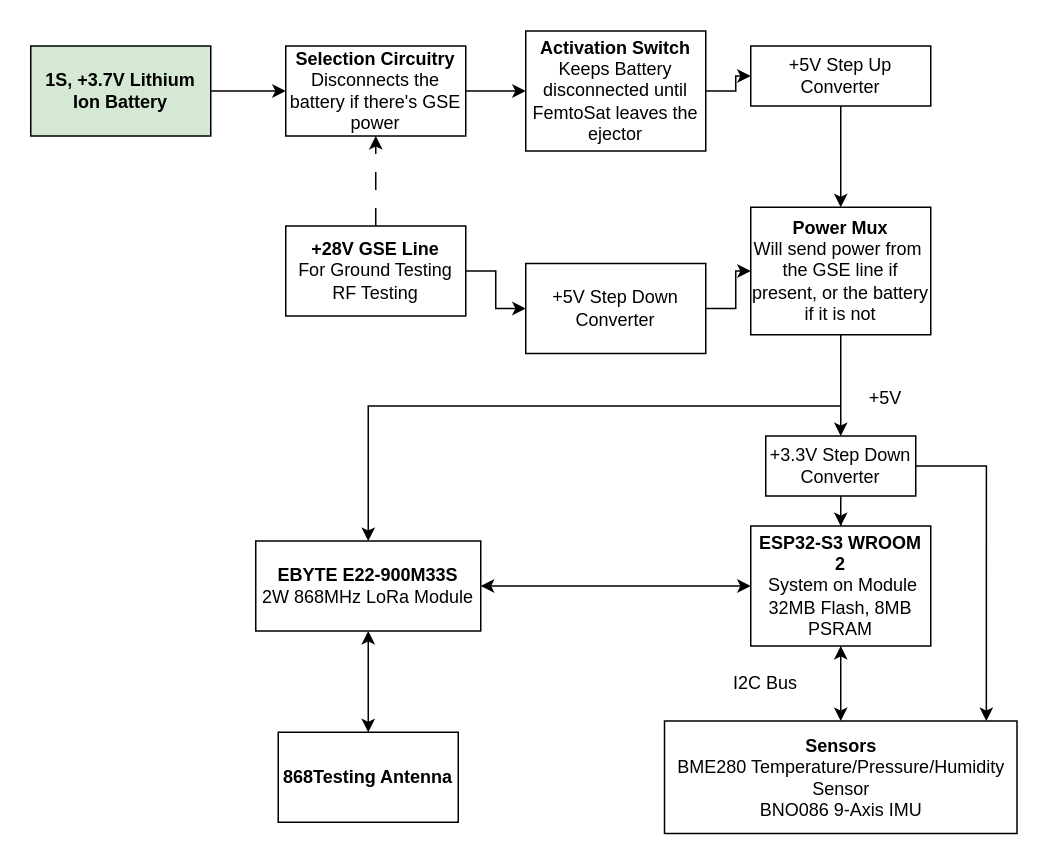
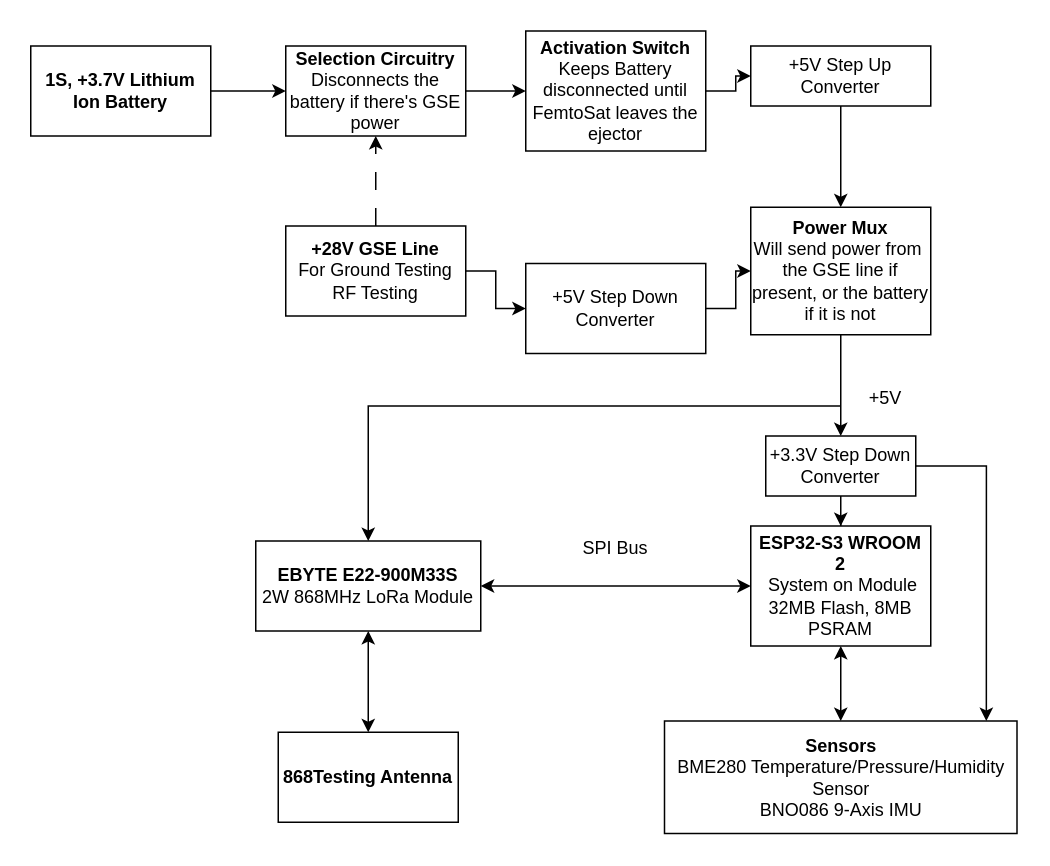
node "1S, +3.7V Lithium Ion Battery": fillcolor #d5e8d4 -> #ffffff
node "SPI Bus": added
node "I2C Bus": removed
